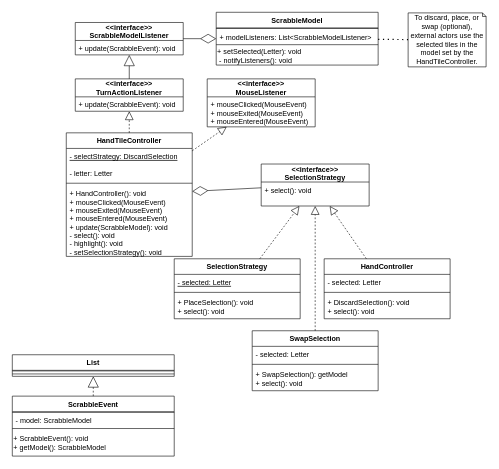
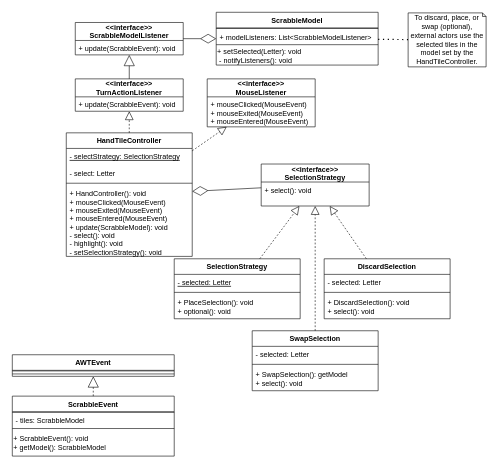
node "- selectStrategy: DiscardSelection": label "- selectStrategy: DiscardSelection" -> "- selectStrategy: SelectionStrategy"
node "- letter: Letter": label "- letter: Letter" -> "- select: Letter"
node "HandController": label "HandController" -> "DiscardSelection"
node "+ PlaceSelection(): void + select(): void": label "+ PlaceSelection(): void + select(): void" -> "+ PlaceSelection(): void + optional(): void"
node "List": label "List" -> "AWTEvent"
node "- model: ScrabbleModel": label "- model: ScrabbleModel" -> "- tiles: ScrabbleModel"
